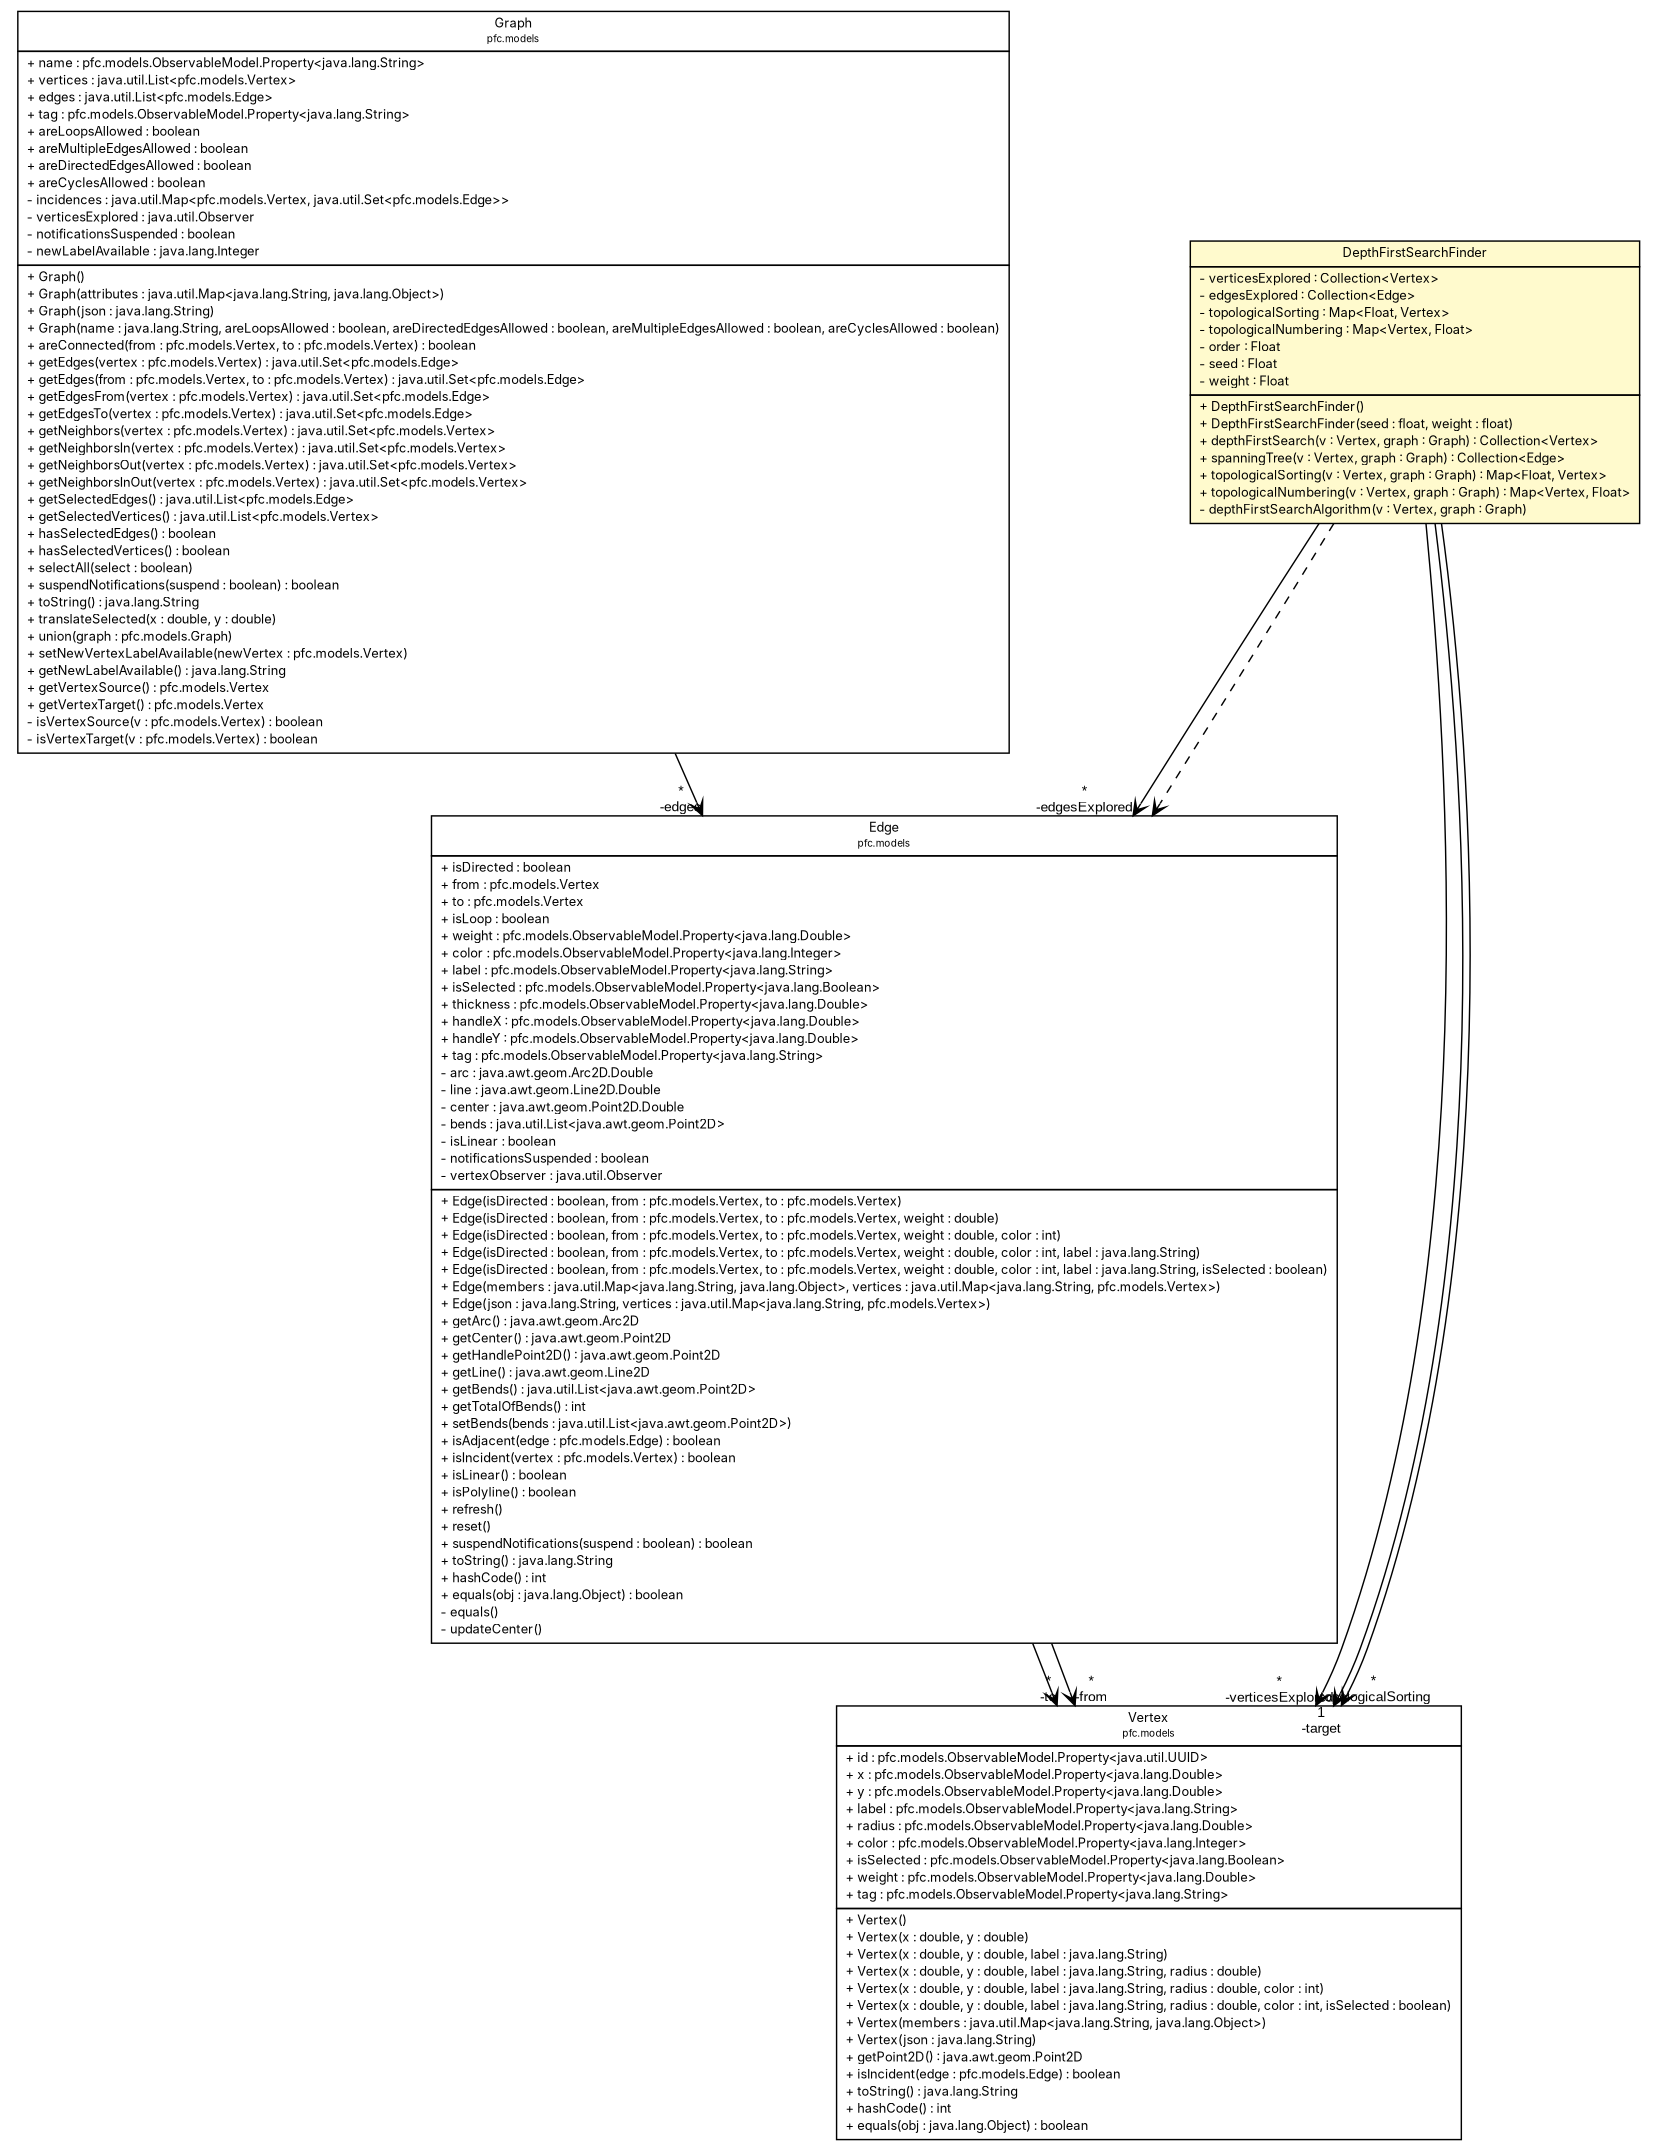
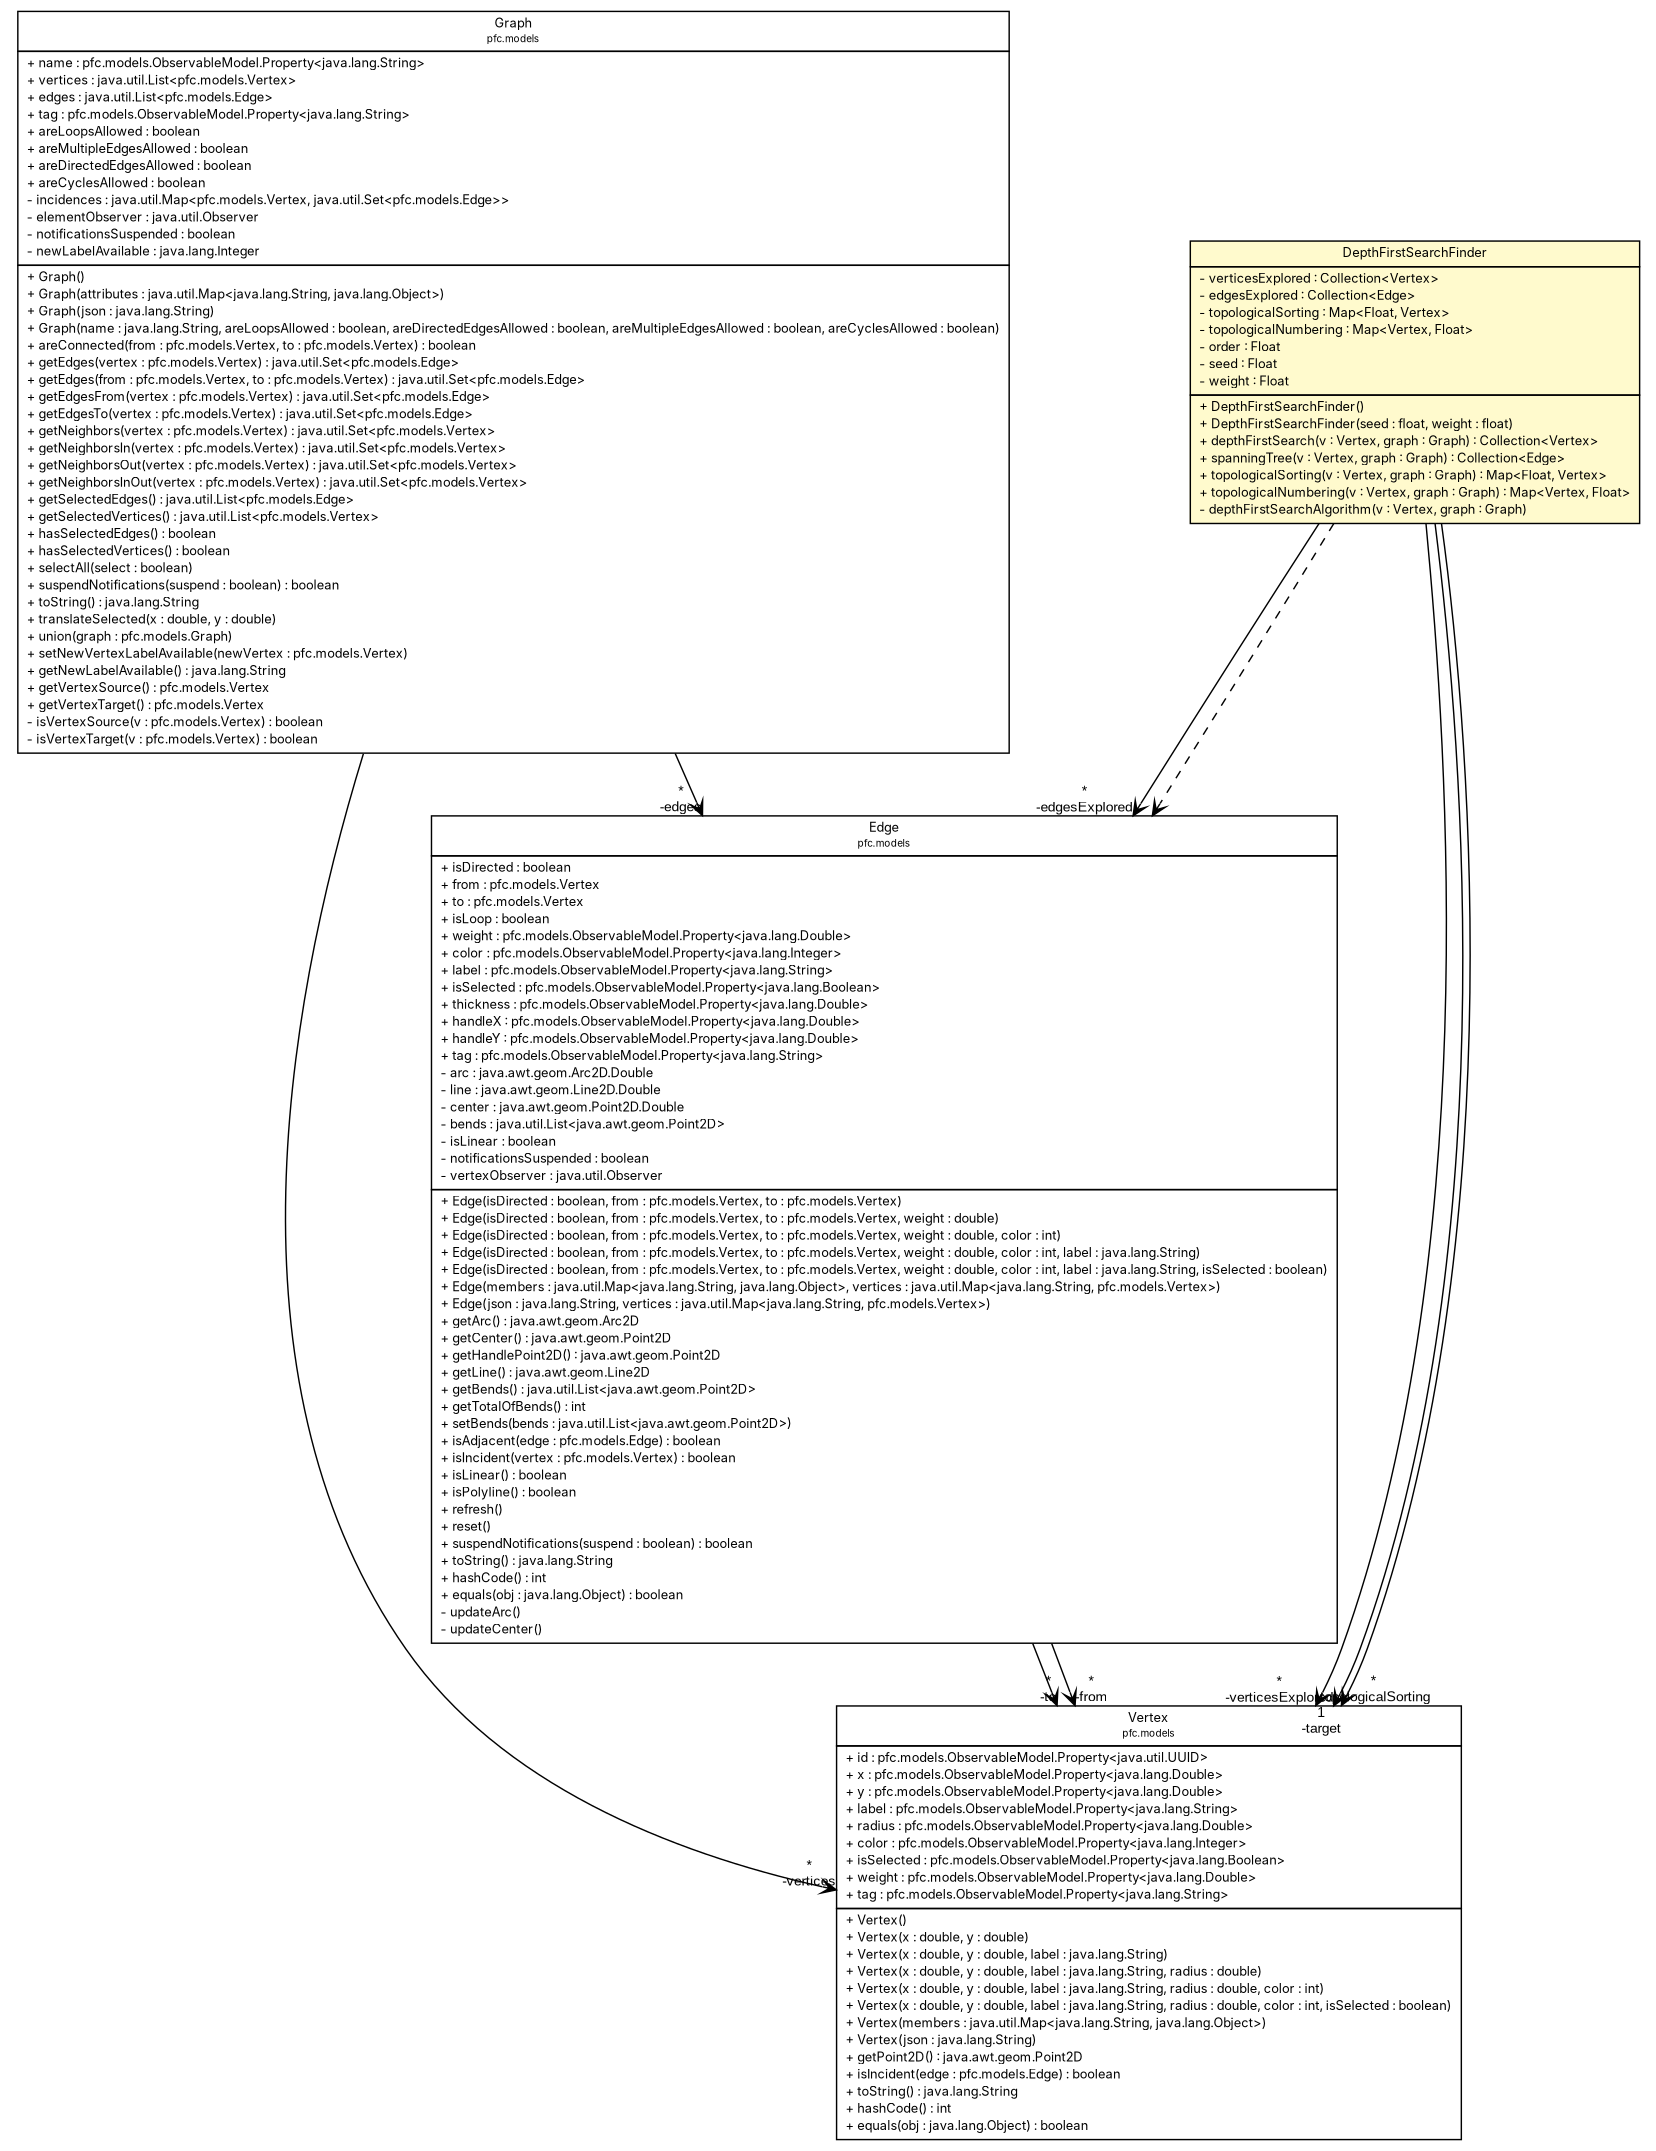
node "Graph": text "- verticesExplored : java.util.Observer" -> "- elementObserver : java.util.Observer"
edge "Graph" -> "Vertex": added
node "Edge": text "- equals()" -> "- updateArc()"
